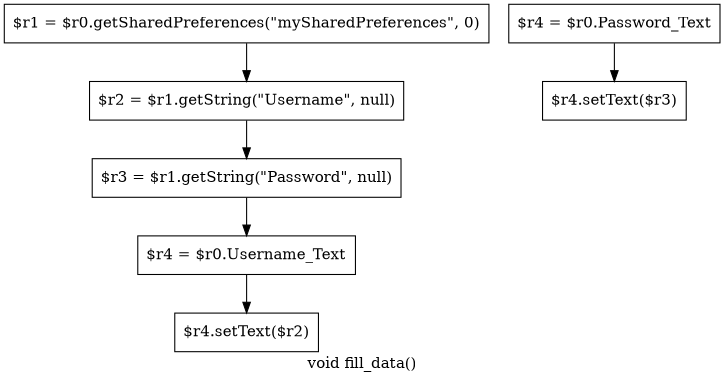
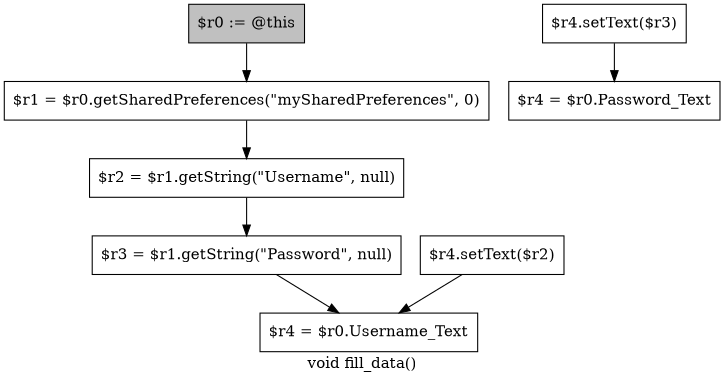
node "$r0 := @this": added
edge "$r4 = $r0.Password_Text" -> "$r4.setText($r3)": reversed
edge "$r4 = $r0.Username_Text" -> "$r4.setText($r2)": reversed
